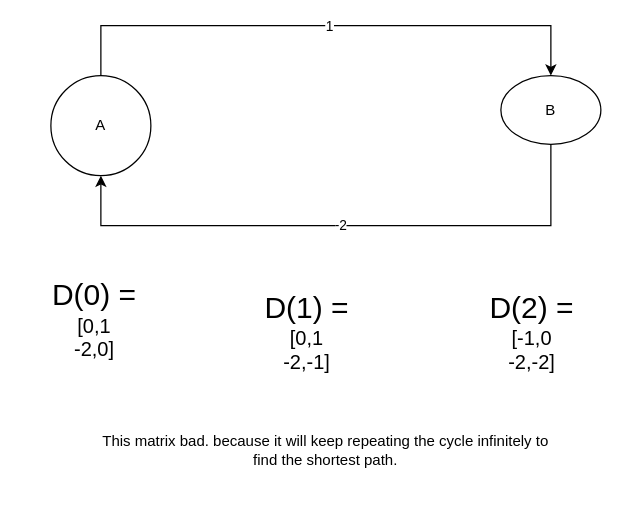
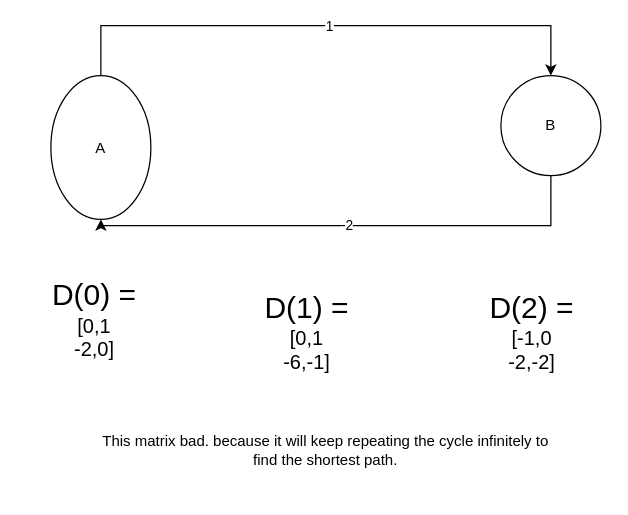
node "B": size 100x69 -> 100x100
node "A": size 100x100 -> 100x144
node "D(1) = [0,1 -2,-1]": label "D(1) = [0,1 -2,-1]" -> "D(1) = [0,1 -6,-1]"
